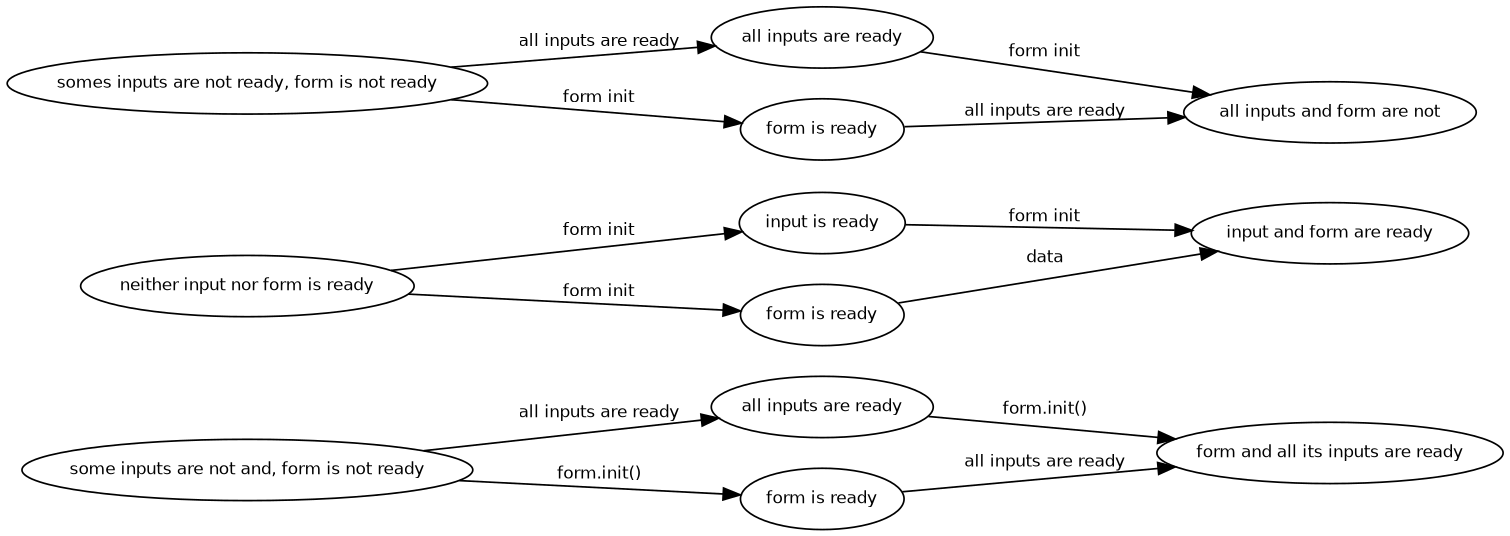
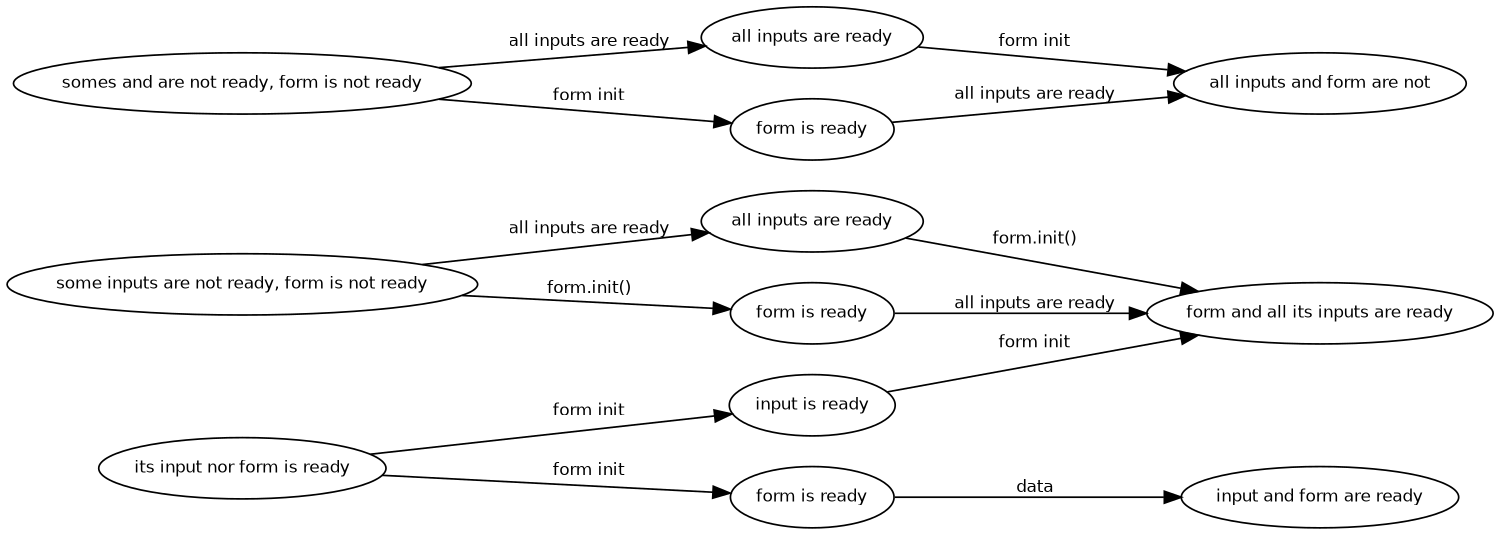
node "somes inputs are not ready, form is not ready": label "somes inputs are not ready, form is not ready" -> "somes and are not ready, form is not ready"
edge "input is ready" -> "input and form are ready": now "input is ready" -> "form and all its inputs are ready"
node "neither input nor form is ready": label "neither input nor form is ready" -> "its input nor form is ready"
node "some inputs are not and, form is not ready": label "some inputs are not and, form is not ready" -> "some inputs are not ready, form is not ready"
